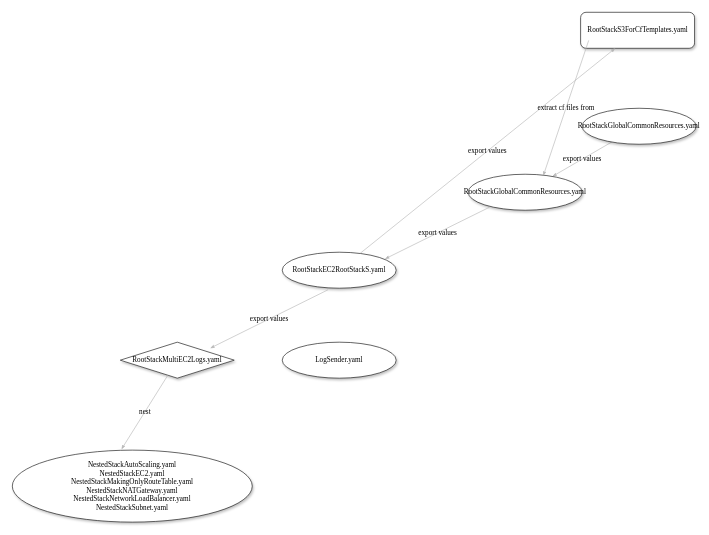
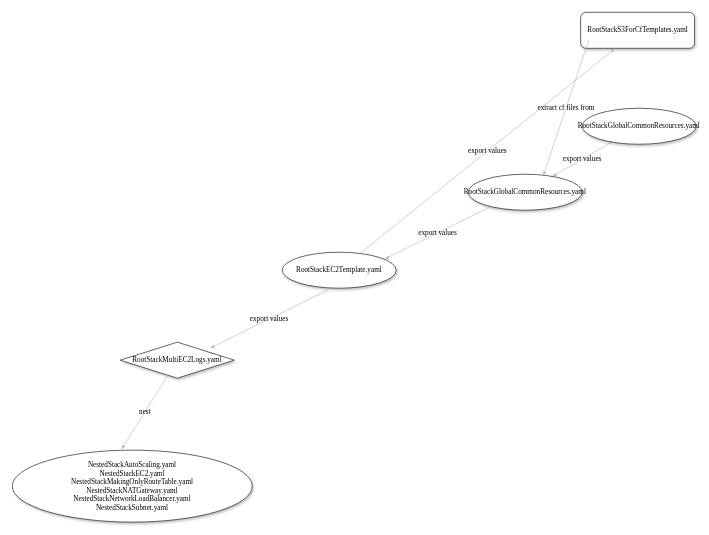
node "RootStackEC2RootStackS.yaml": label "RootStackEC2RootStackS.yaml" -> "RootStackEC2Template.yaml"
node "LogSender.yaml": removed
